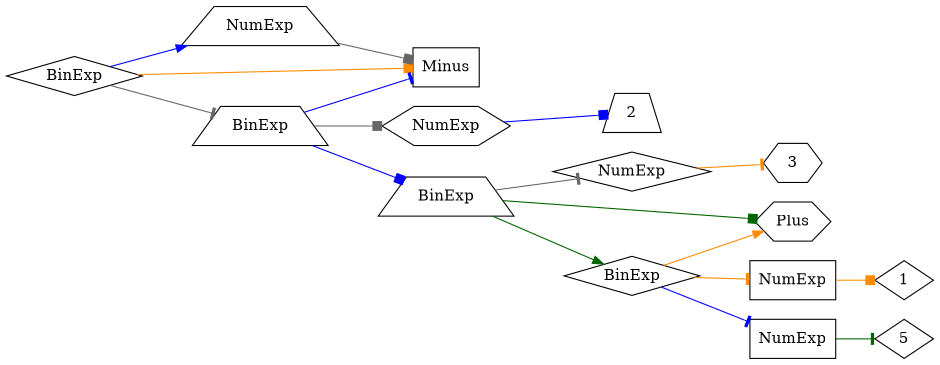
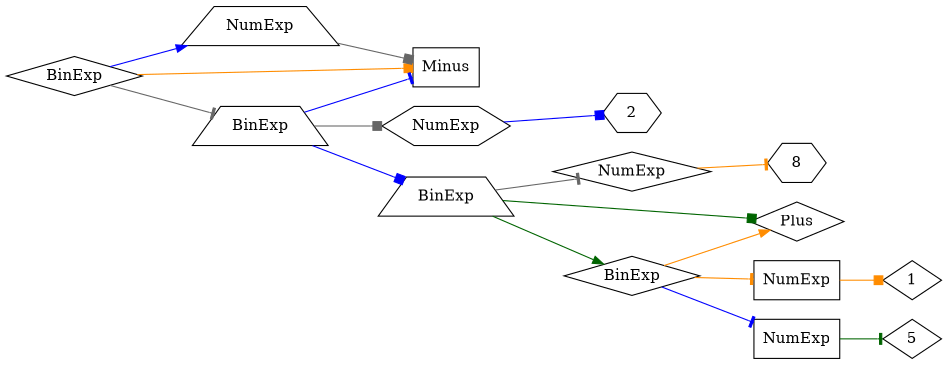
node "2": shape trapezium -> hexagon
node "3": label "3" -> "8"
node "Plus": shape hexagon -> diamond
